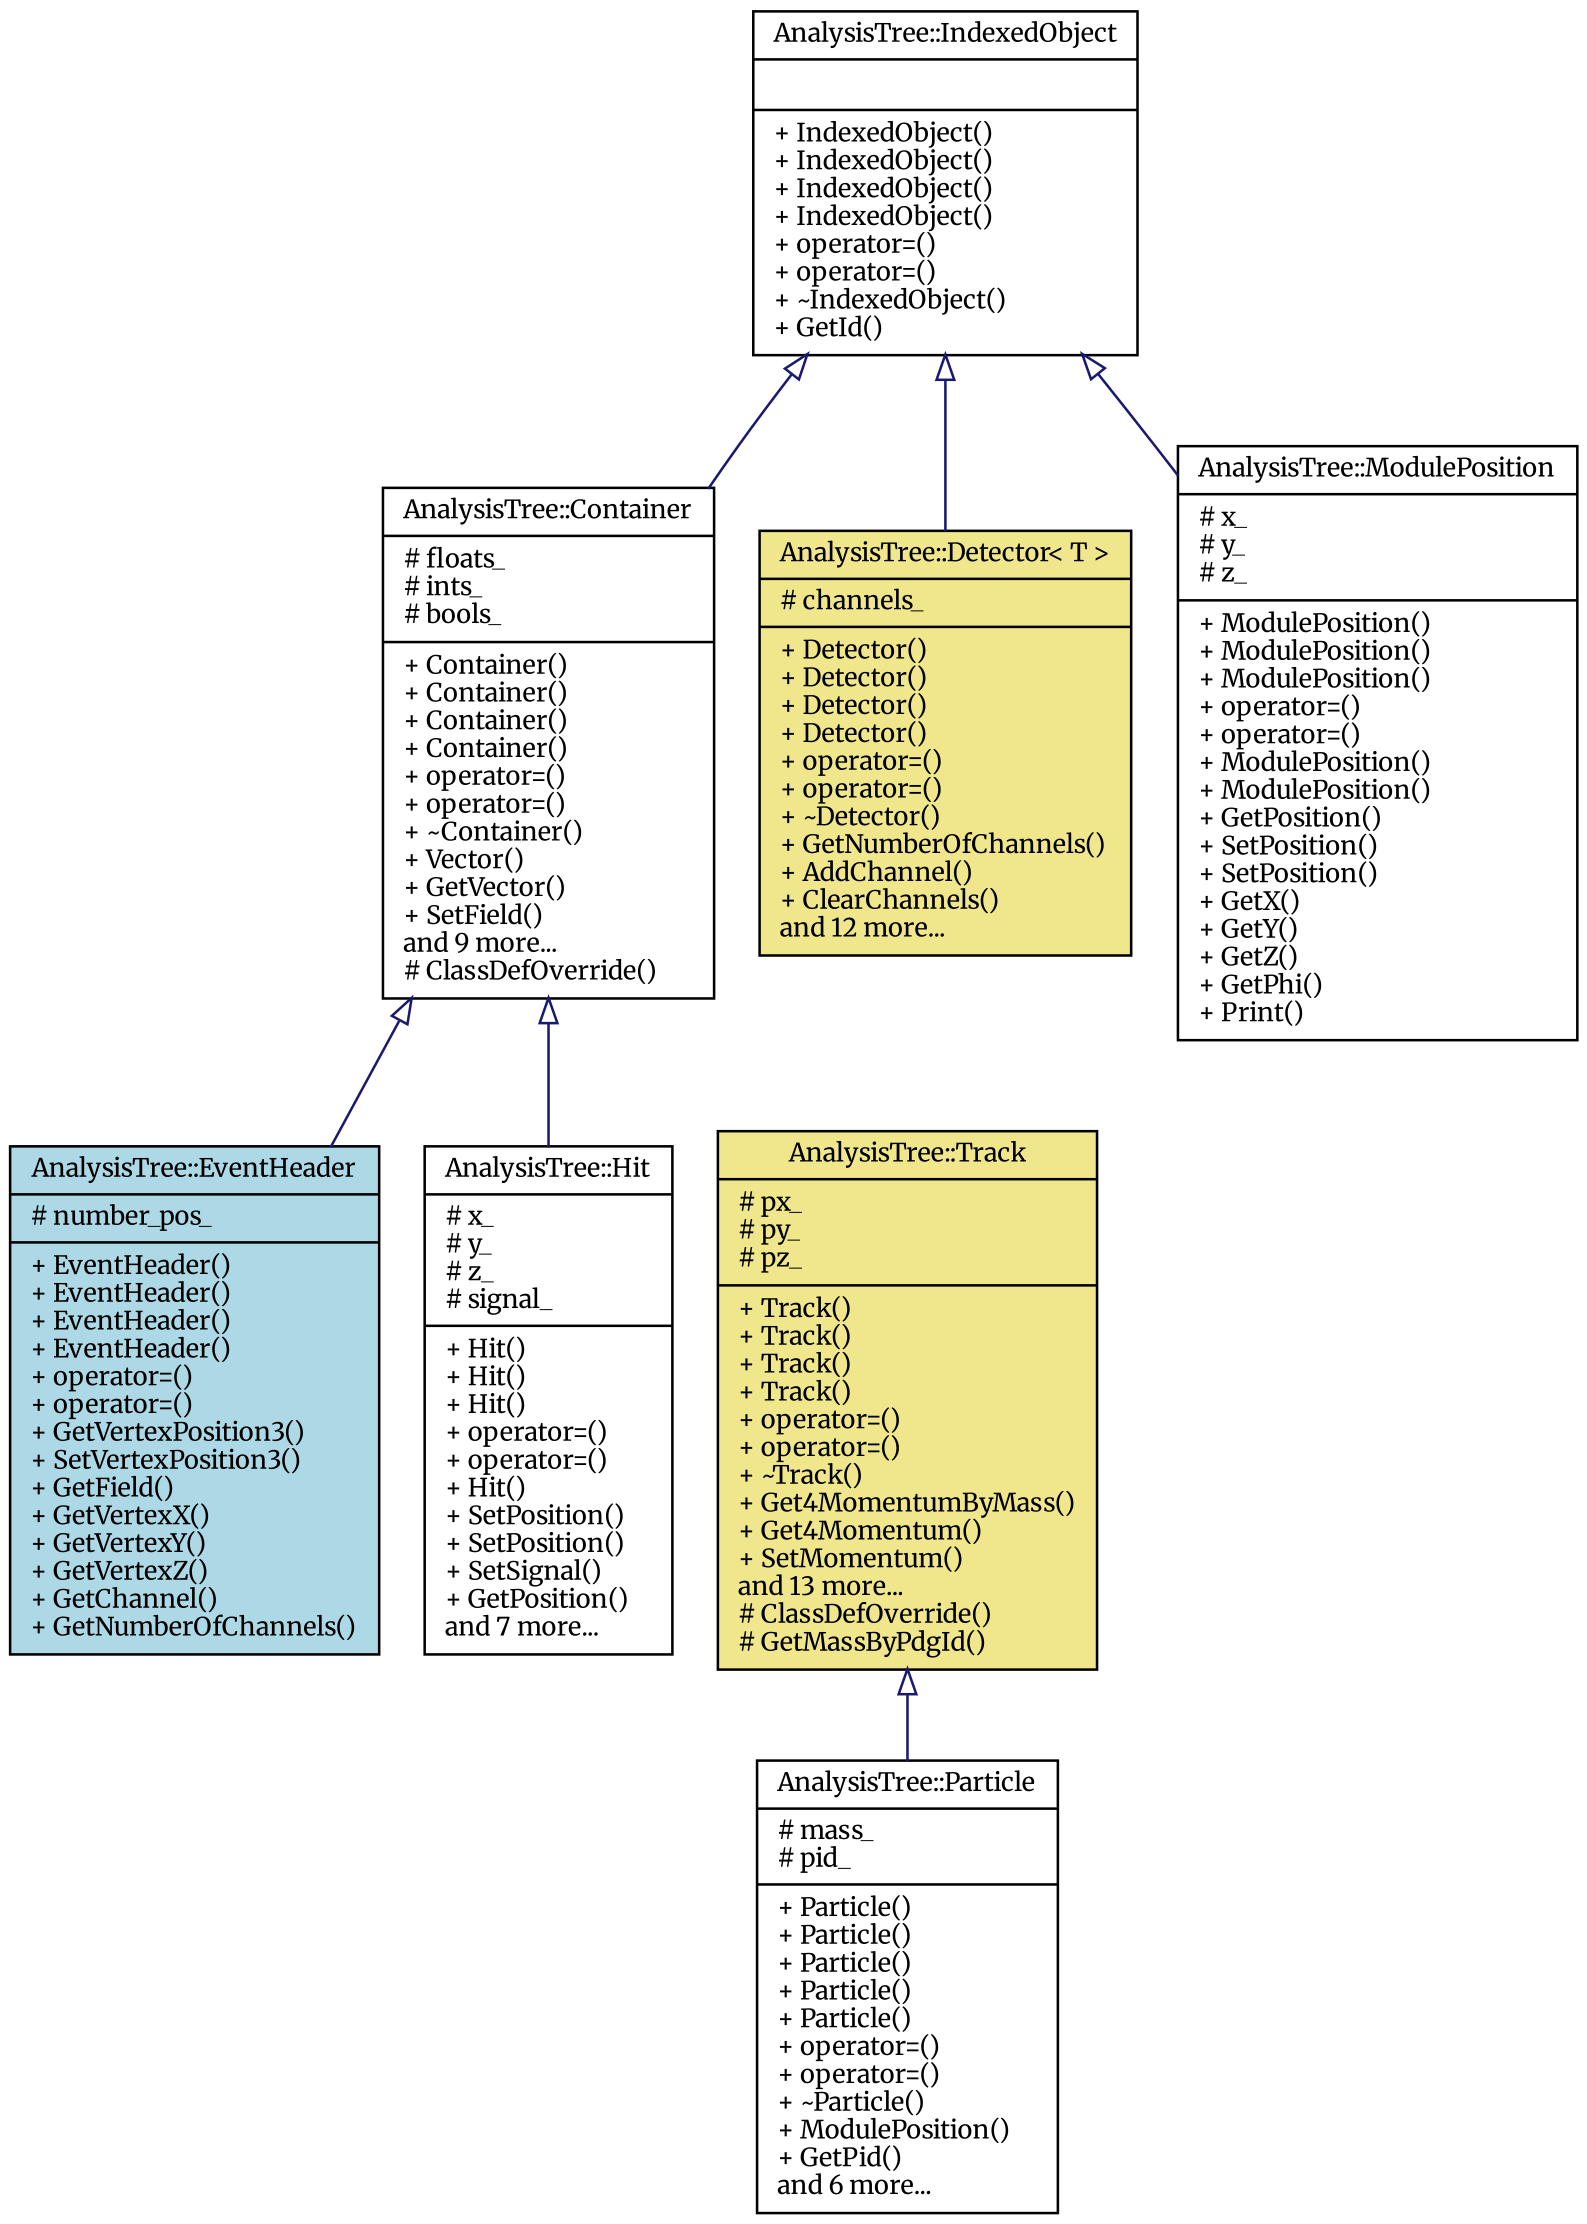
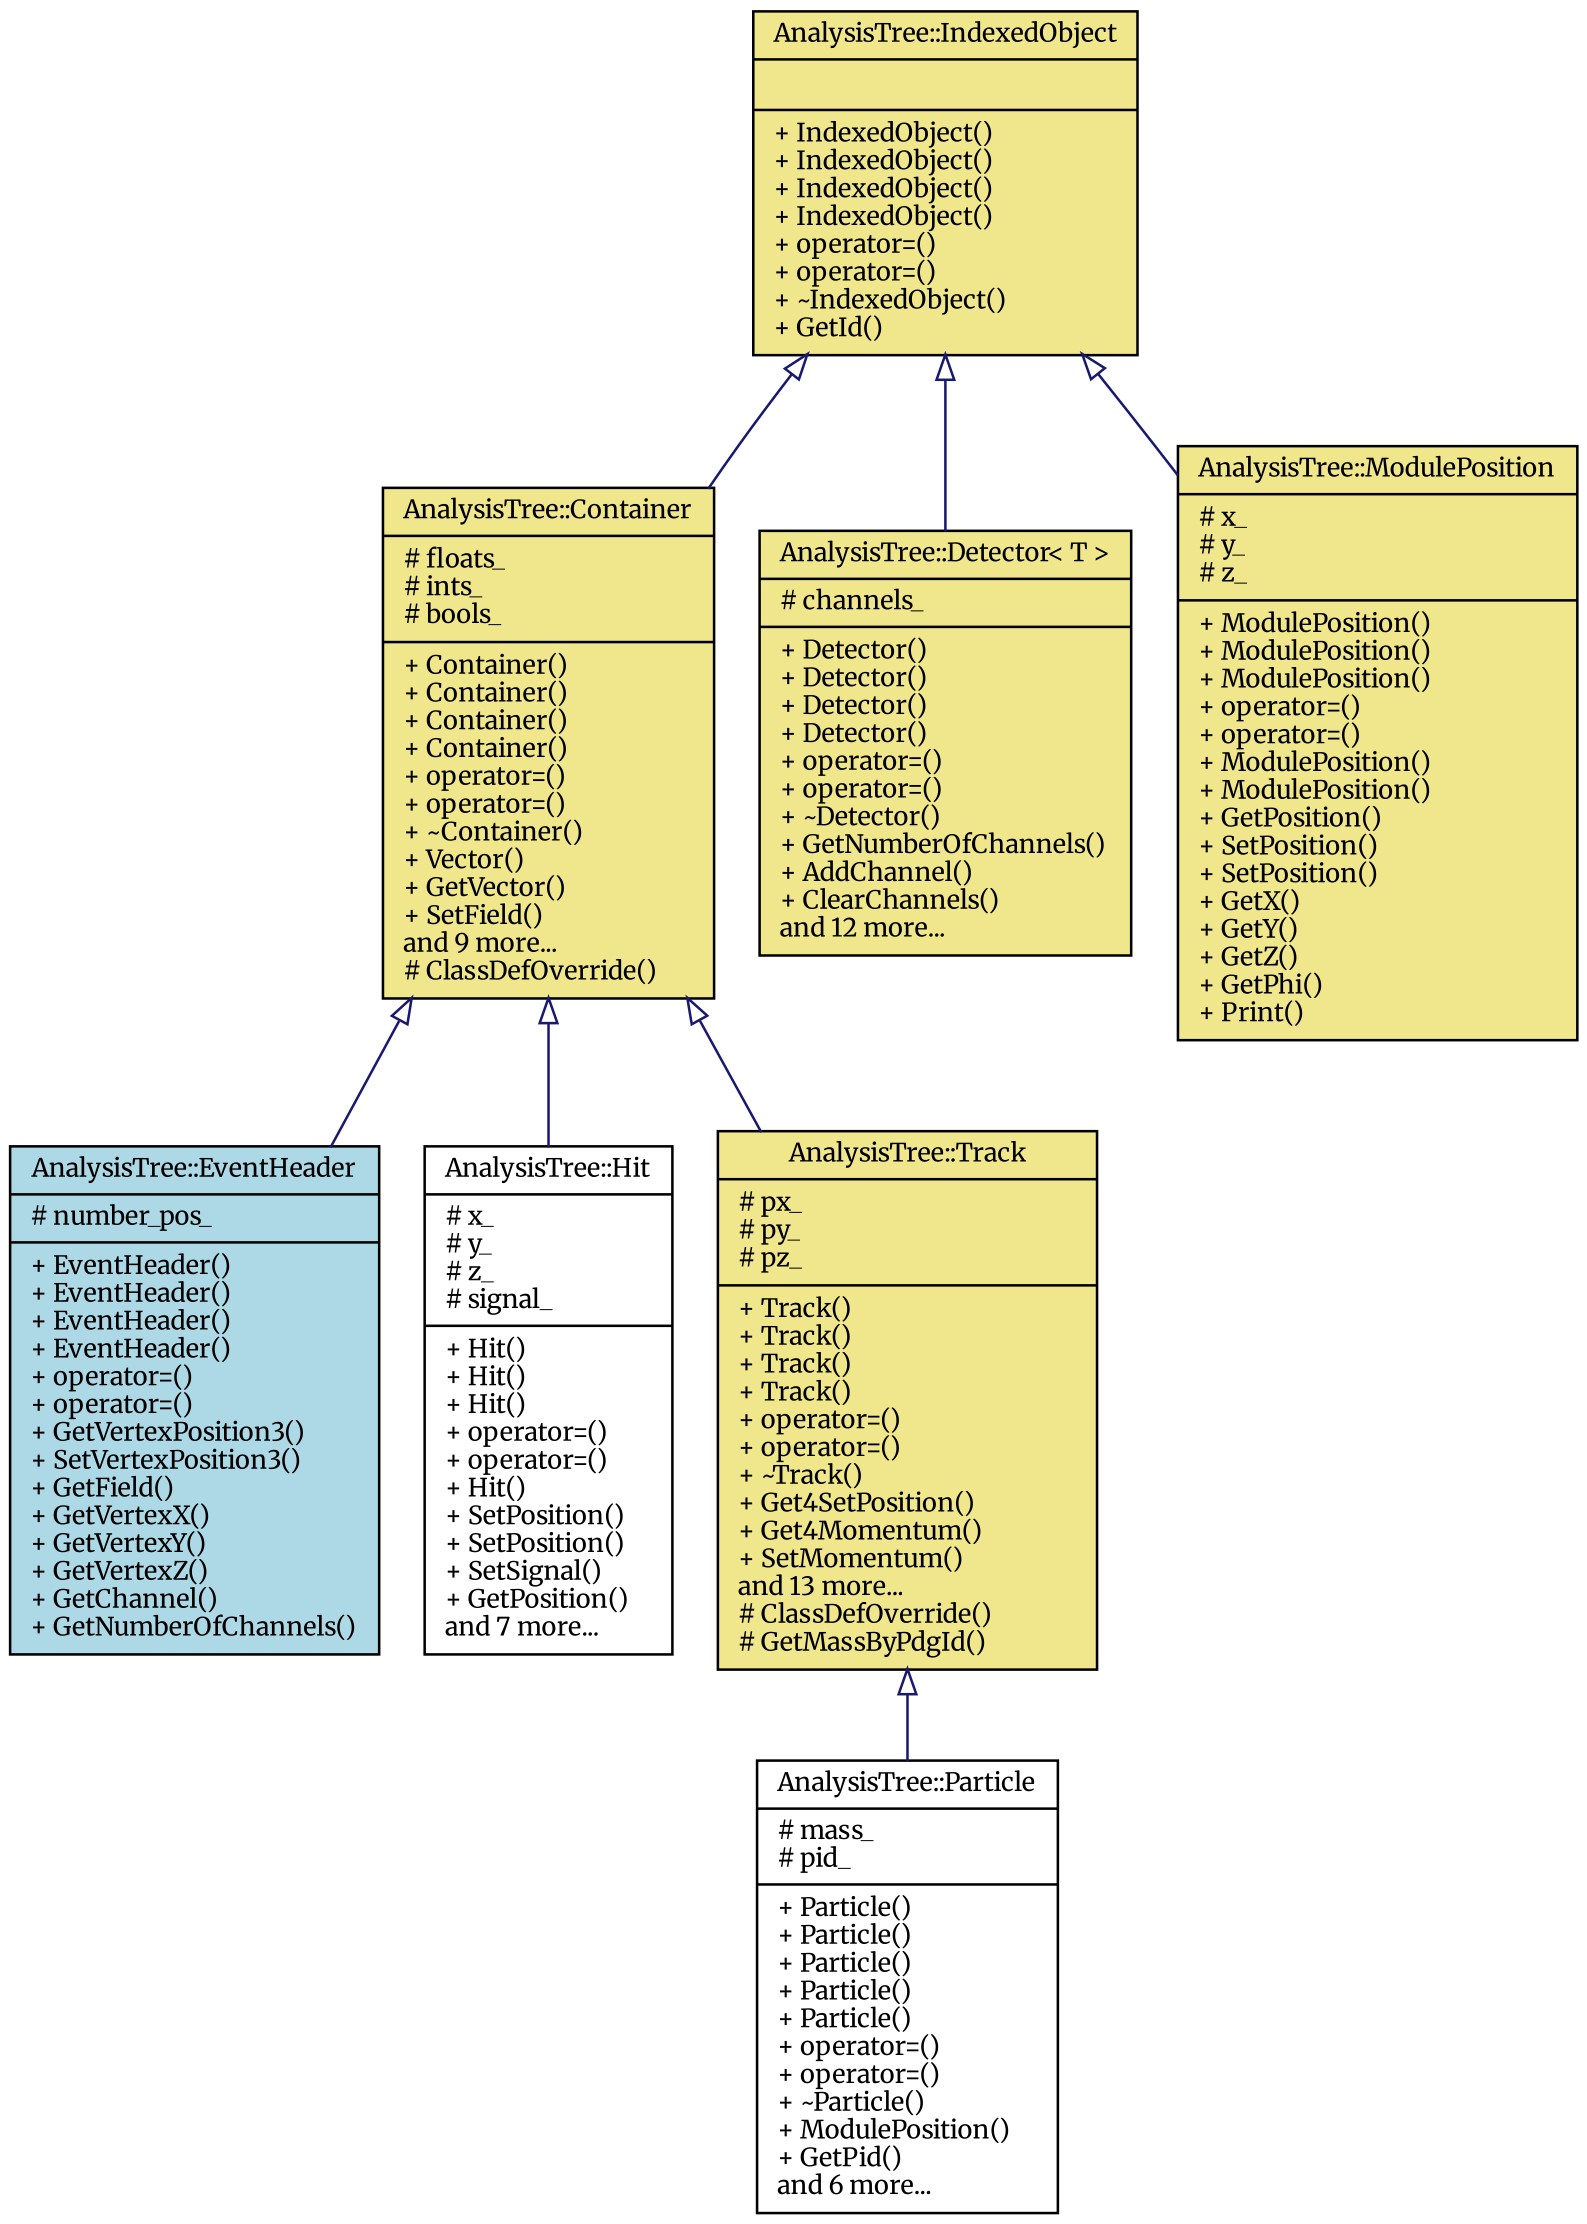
node "AnalysisTree::IndexedObject": fillcolor white -> khaki
node "AnalysisTree::Container": fillcolor white -> khaki
node "AnalysisTree::ModulePosition": fillcolor white -> khaki
edge "AnalysisTree::Track" -> "AnalysisTree::Container": added
node "AnalysisTree::Track": text "+ Get4MomentumByMass()" -> "+ Get4SetPosition()"
